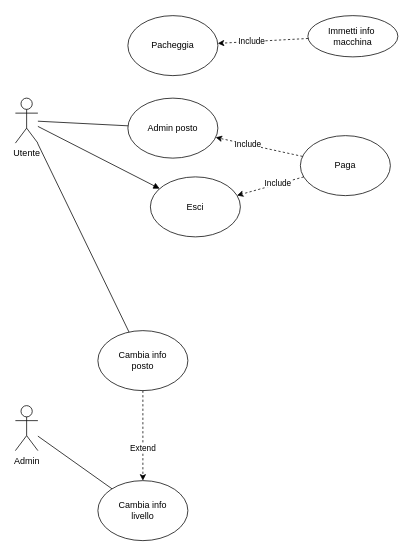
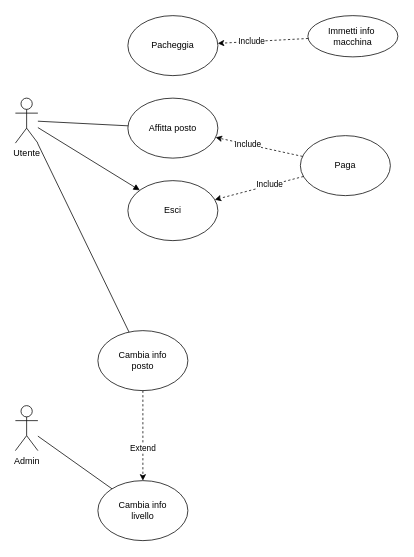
node "Admin posto": label "Admin posto" -> "Affitta posto"
node "Esci": moved (195, 207) -> (173, 210)
